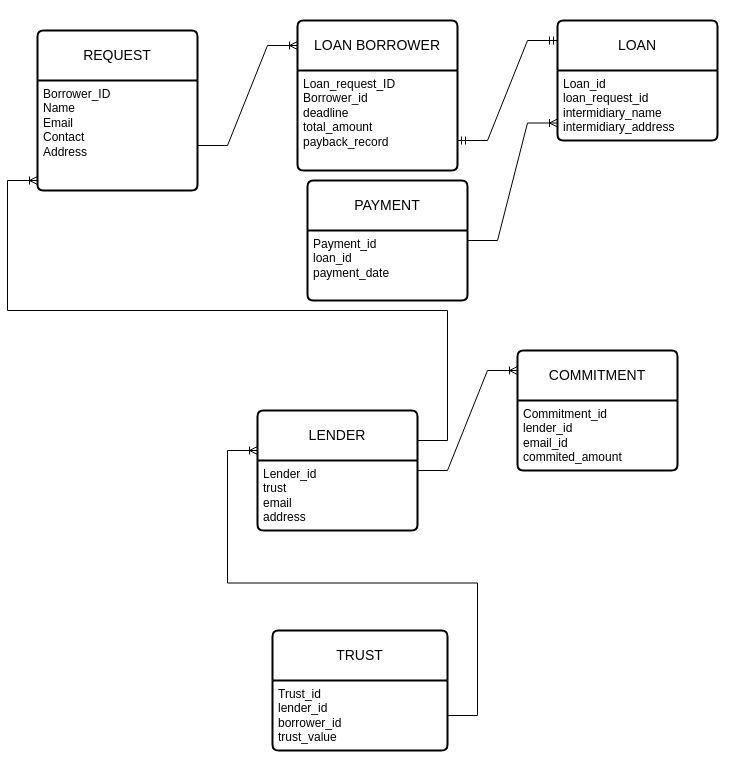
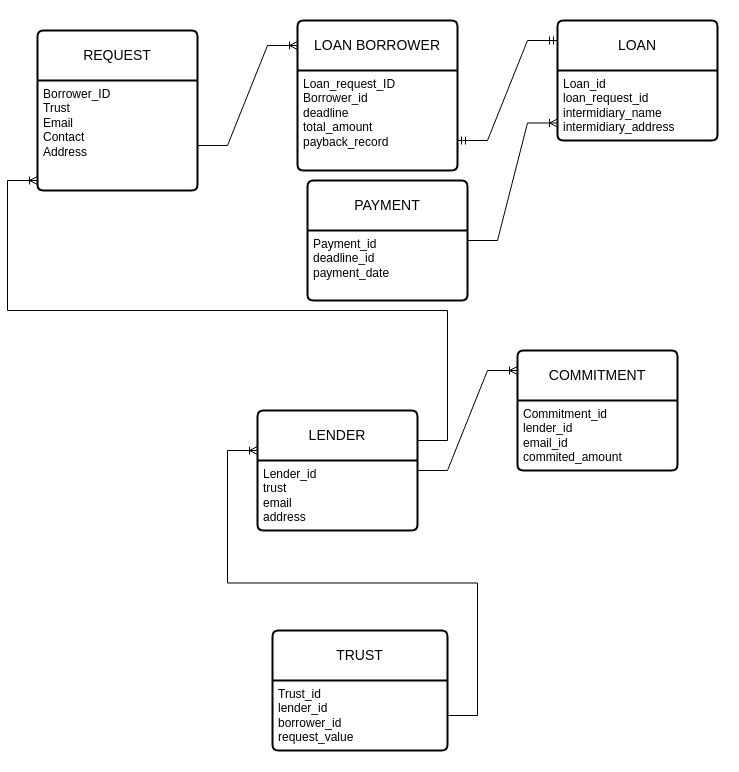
node "Borrower_ID Name Email Contact Address": label "Borrower_ID Name Email Contact Address" -> "Borrower_ID Trust Email Contact Address"
node "Payment_id loan_id payment_date": label "Payment_id loan_id payment_date" -> "Payment_id deadline_id payment_date"
node "Trust_id lender_id borrower_id trust_value": label "Trust_id lender_id borrower_id trust_value" -> "Trust_id lender_id borrower_id request_value"
